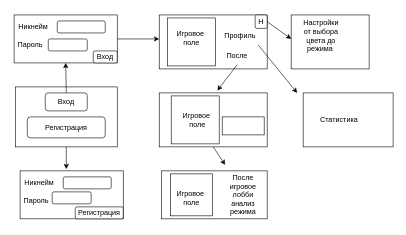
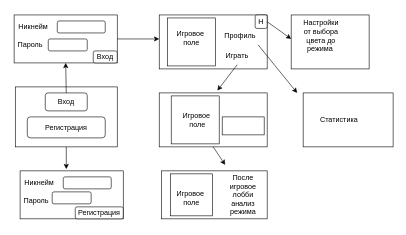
node "После": label "После" -> "Играть"
